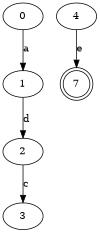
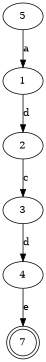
node "0": label "0" -> "5"
edge "3" -> "4": added, label "d"
